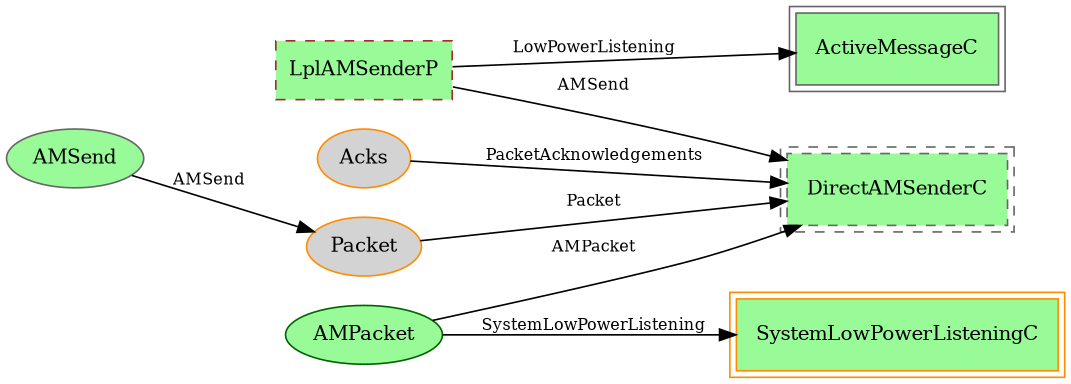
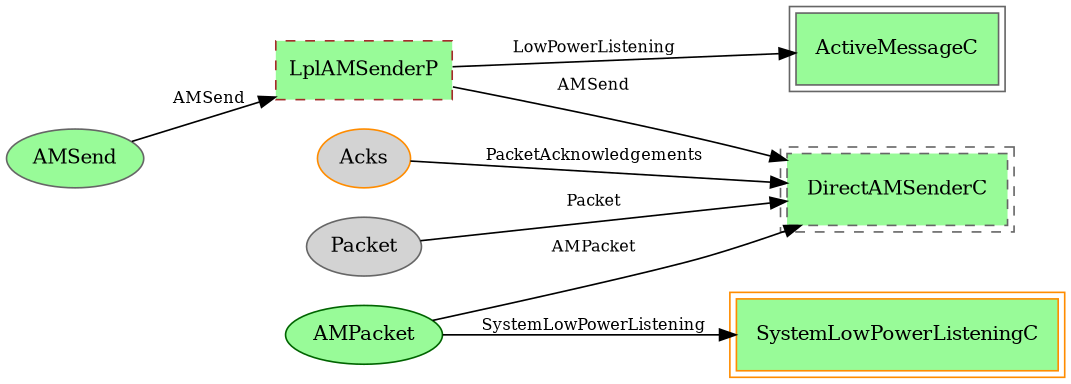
edge "AMSend" -> "Packet": now "AMSend" -> "LplAMSenderP"
node "Packet": color darkorange -> gray40
